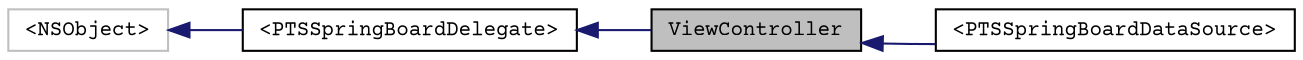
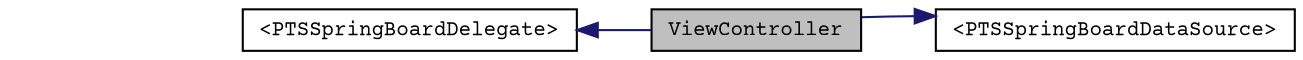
node "<NSObject>": removed
edge "<PTSSpringBoardDataSource>" -> "ViewController": reversed
